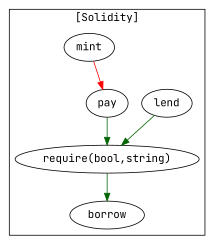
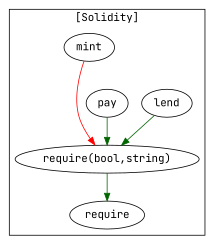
edge "mint" -> "pay": now "mint" -> "require(bool,string)"
node "borrow": label "borrow" -> "require"
